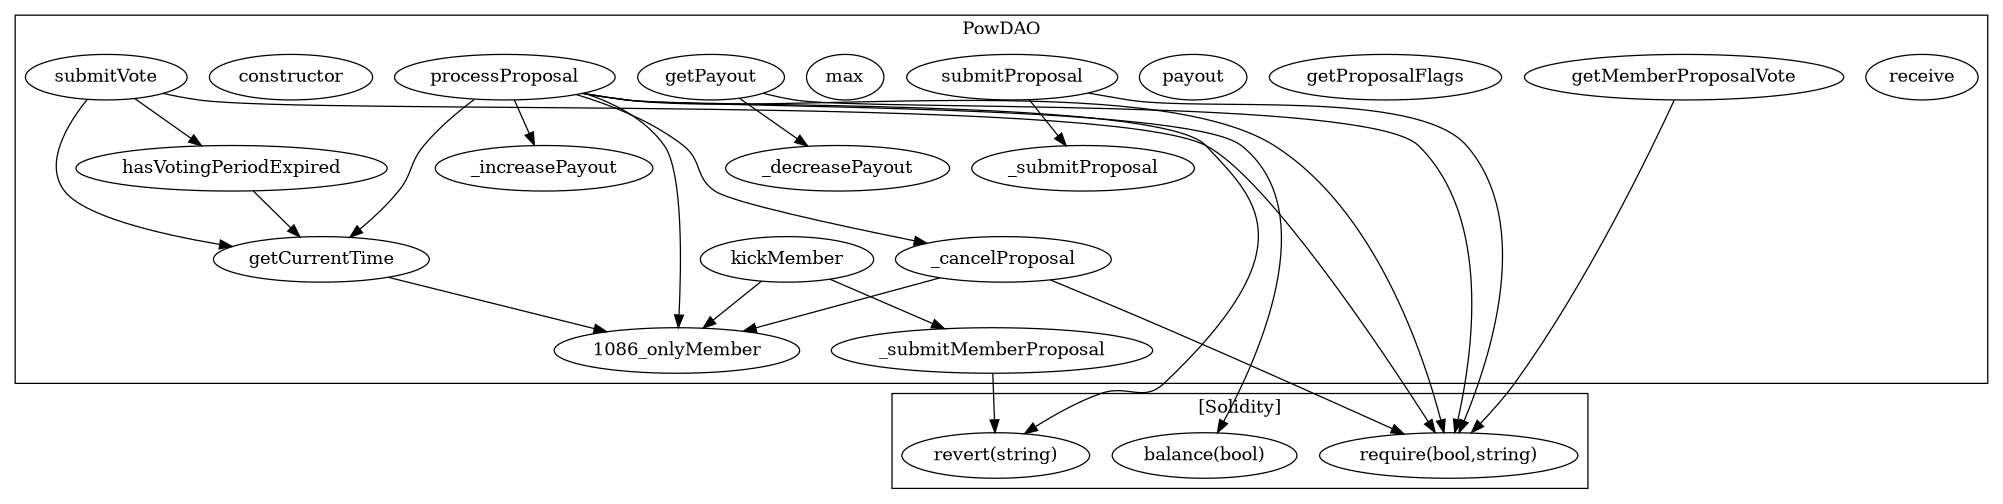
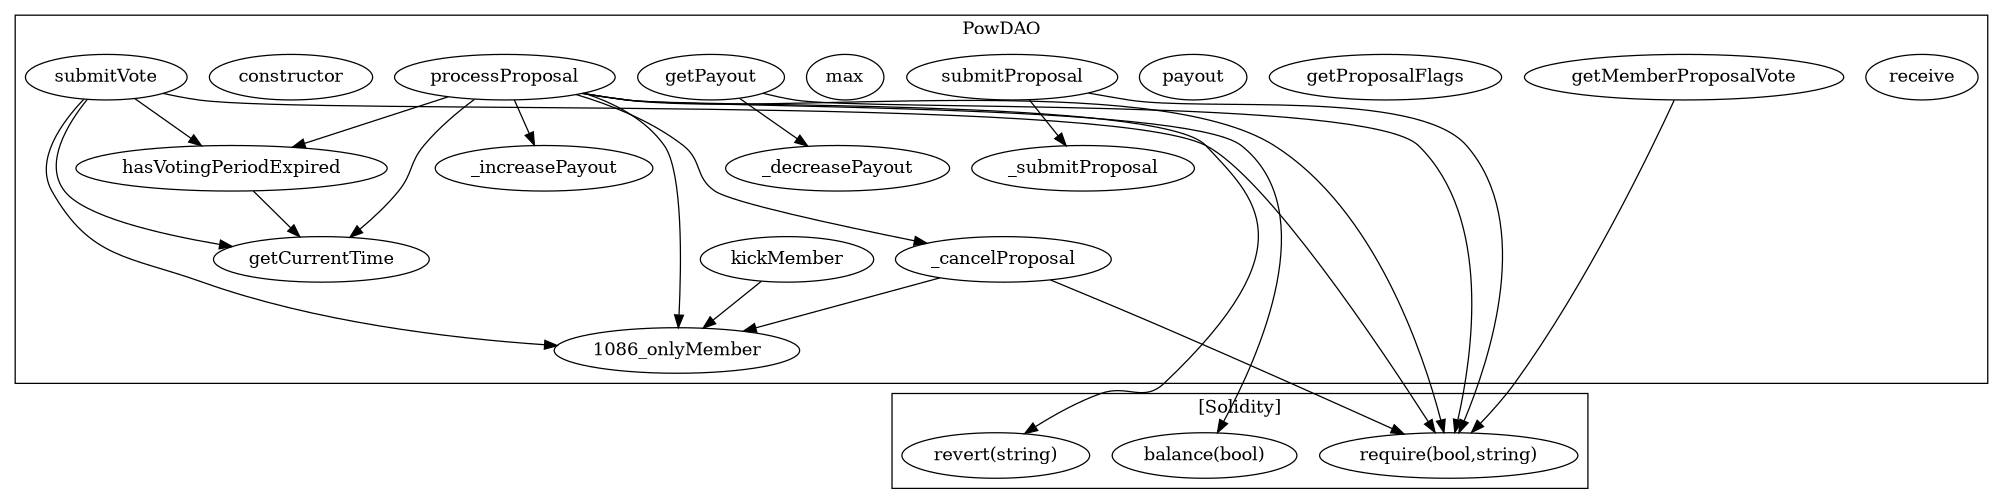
edge "processProposal" -> "hasVotingPeriodExpired": added
edge "getCurrentTime" -> "1086_onlyMember": now "submitVote" -> "1086_onlyMember"
node "_submitMemberProposal": removed
